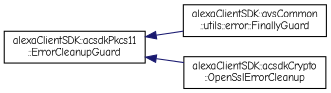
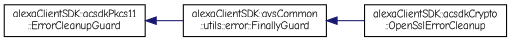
edge "alexaClientSDK::acsdkCrypto ::OpenSslErrorCleanup" -> "alexaClientSDK::acsdkPkcs11 ::ErrorCleanupGuard": now "alexaClientSDK::acsdkCrypto ::OpenSslErrorCleanup" -> "alexaClientSDK::avsCommon ::utils::error::FinallyGuard"
